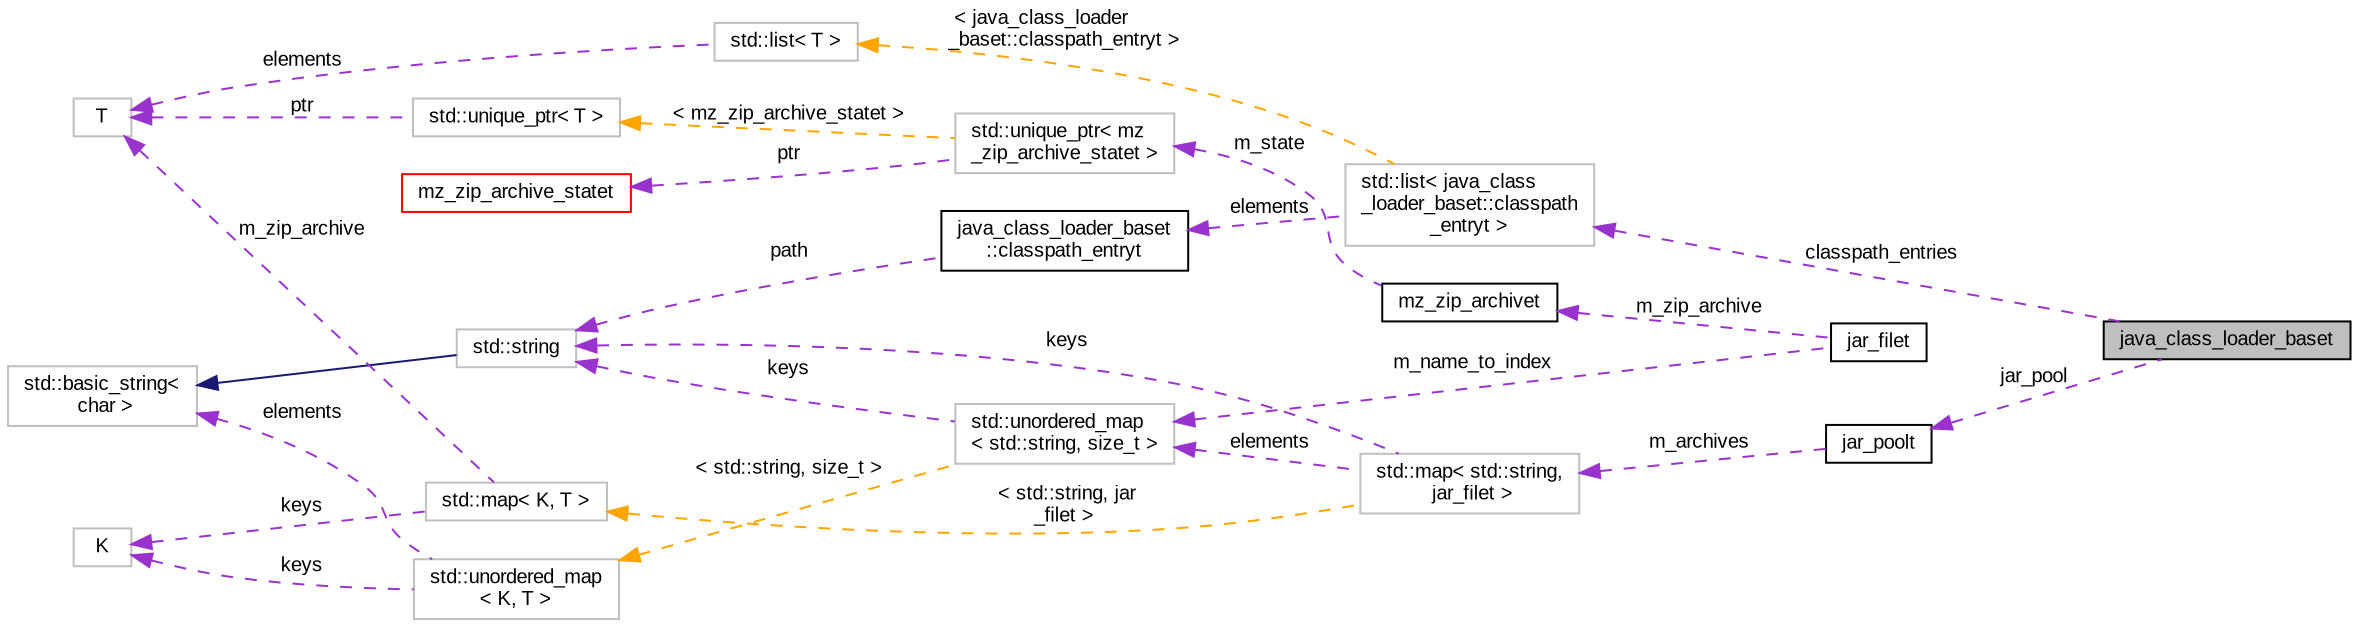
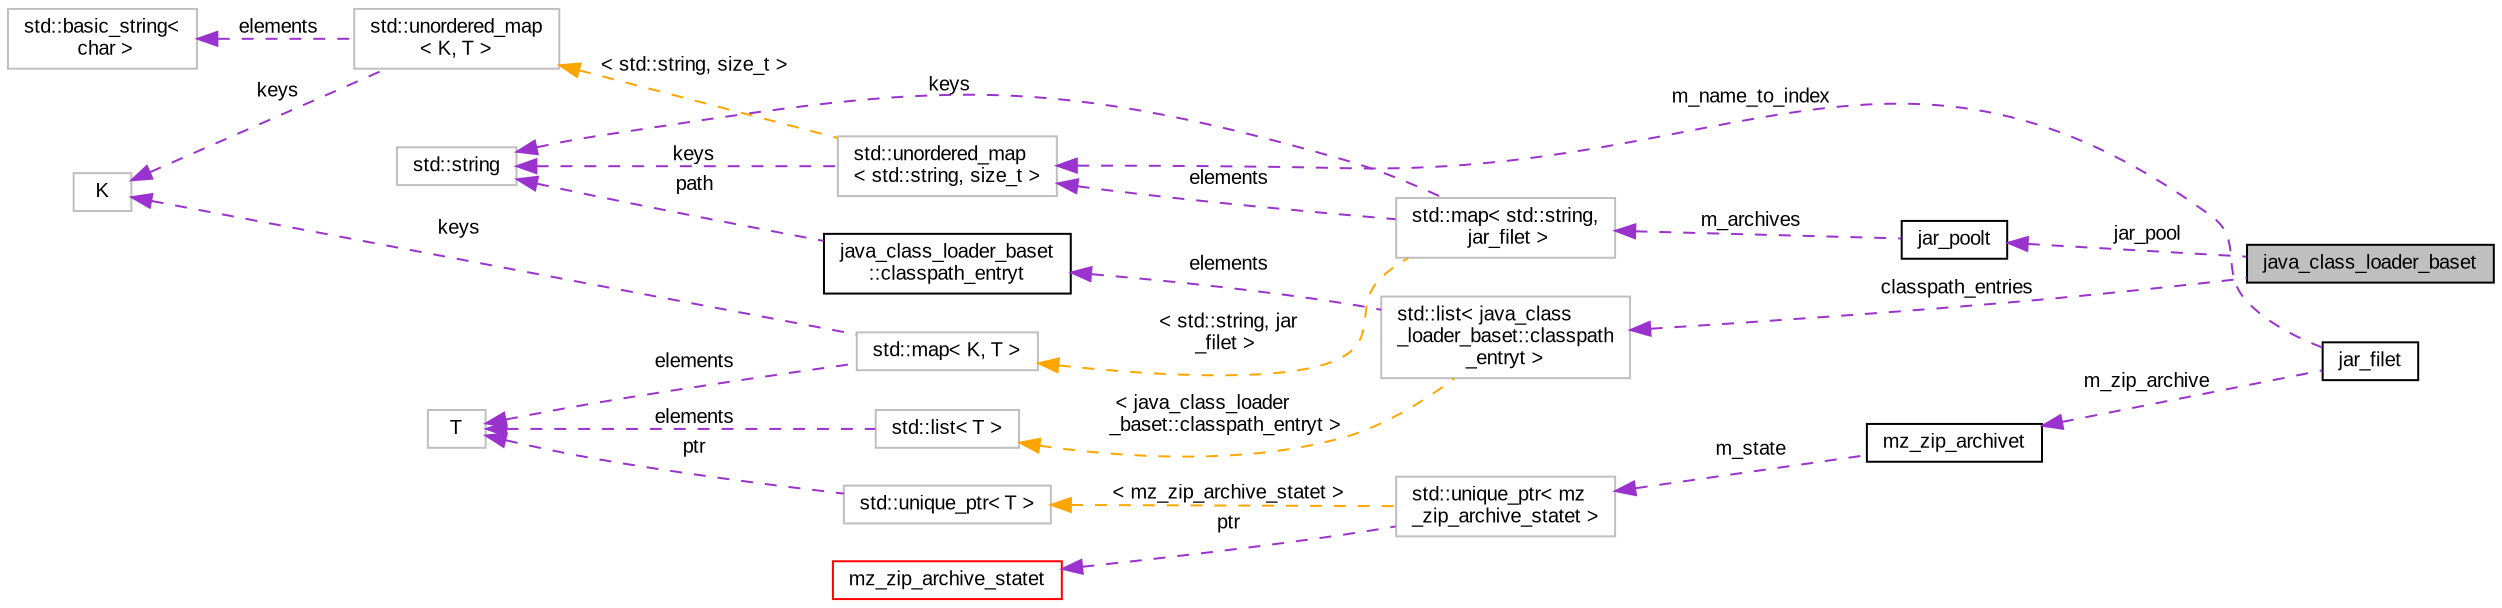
edge "std::map< K, T >" -> "T": label " m_zip_archive" -> " elements"
edge "std::string" -> "std::basic_string< char >": removed
